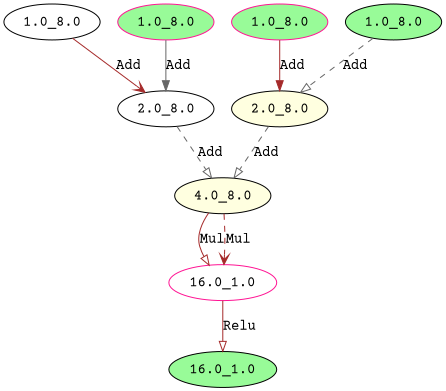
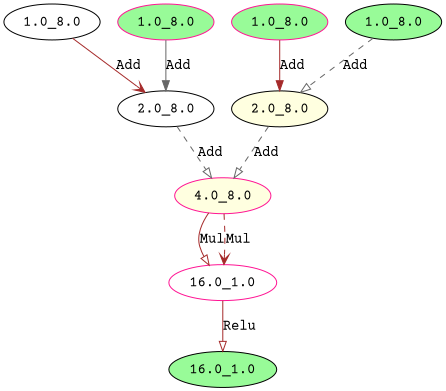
node "4.0_8.0": color black -> deeppink
